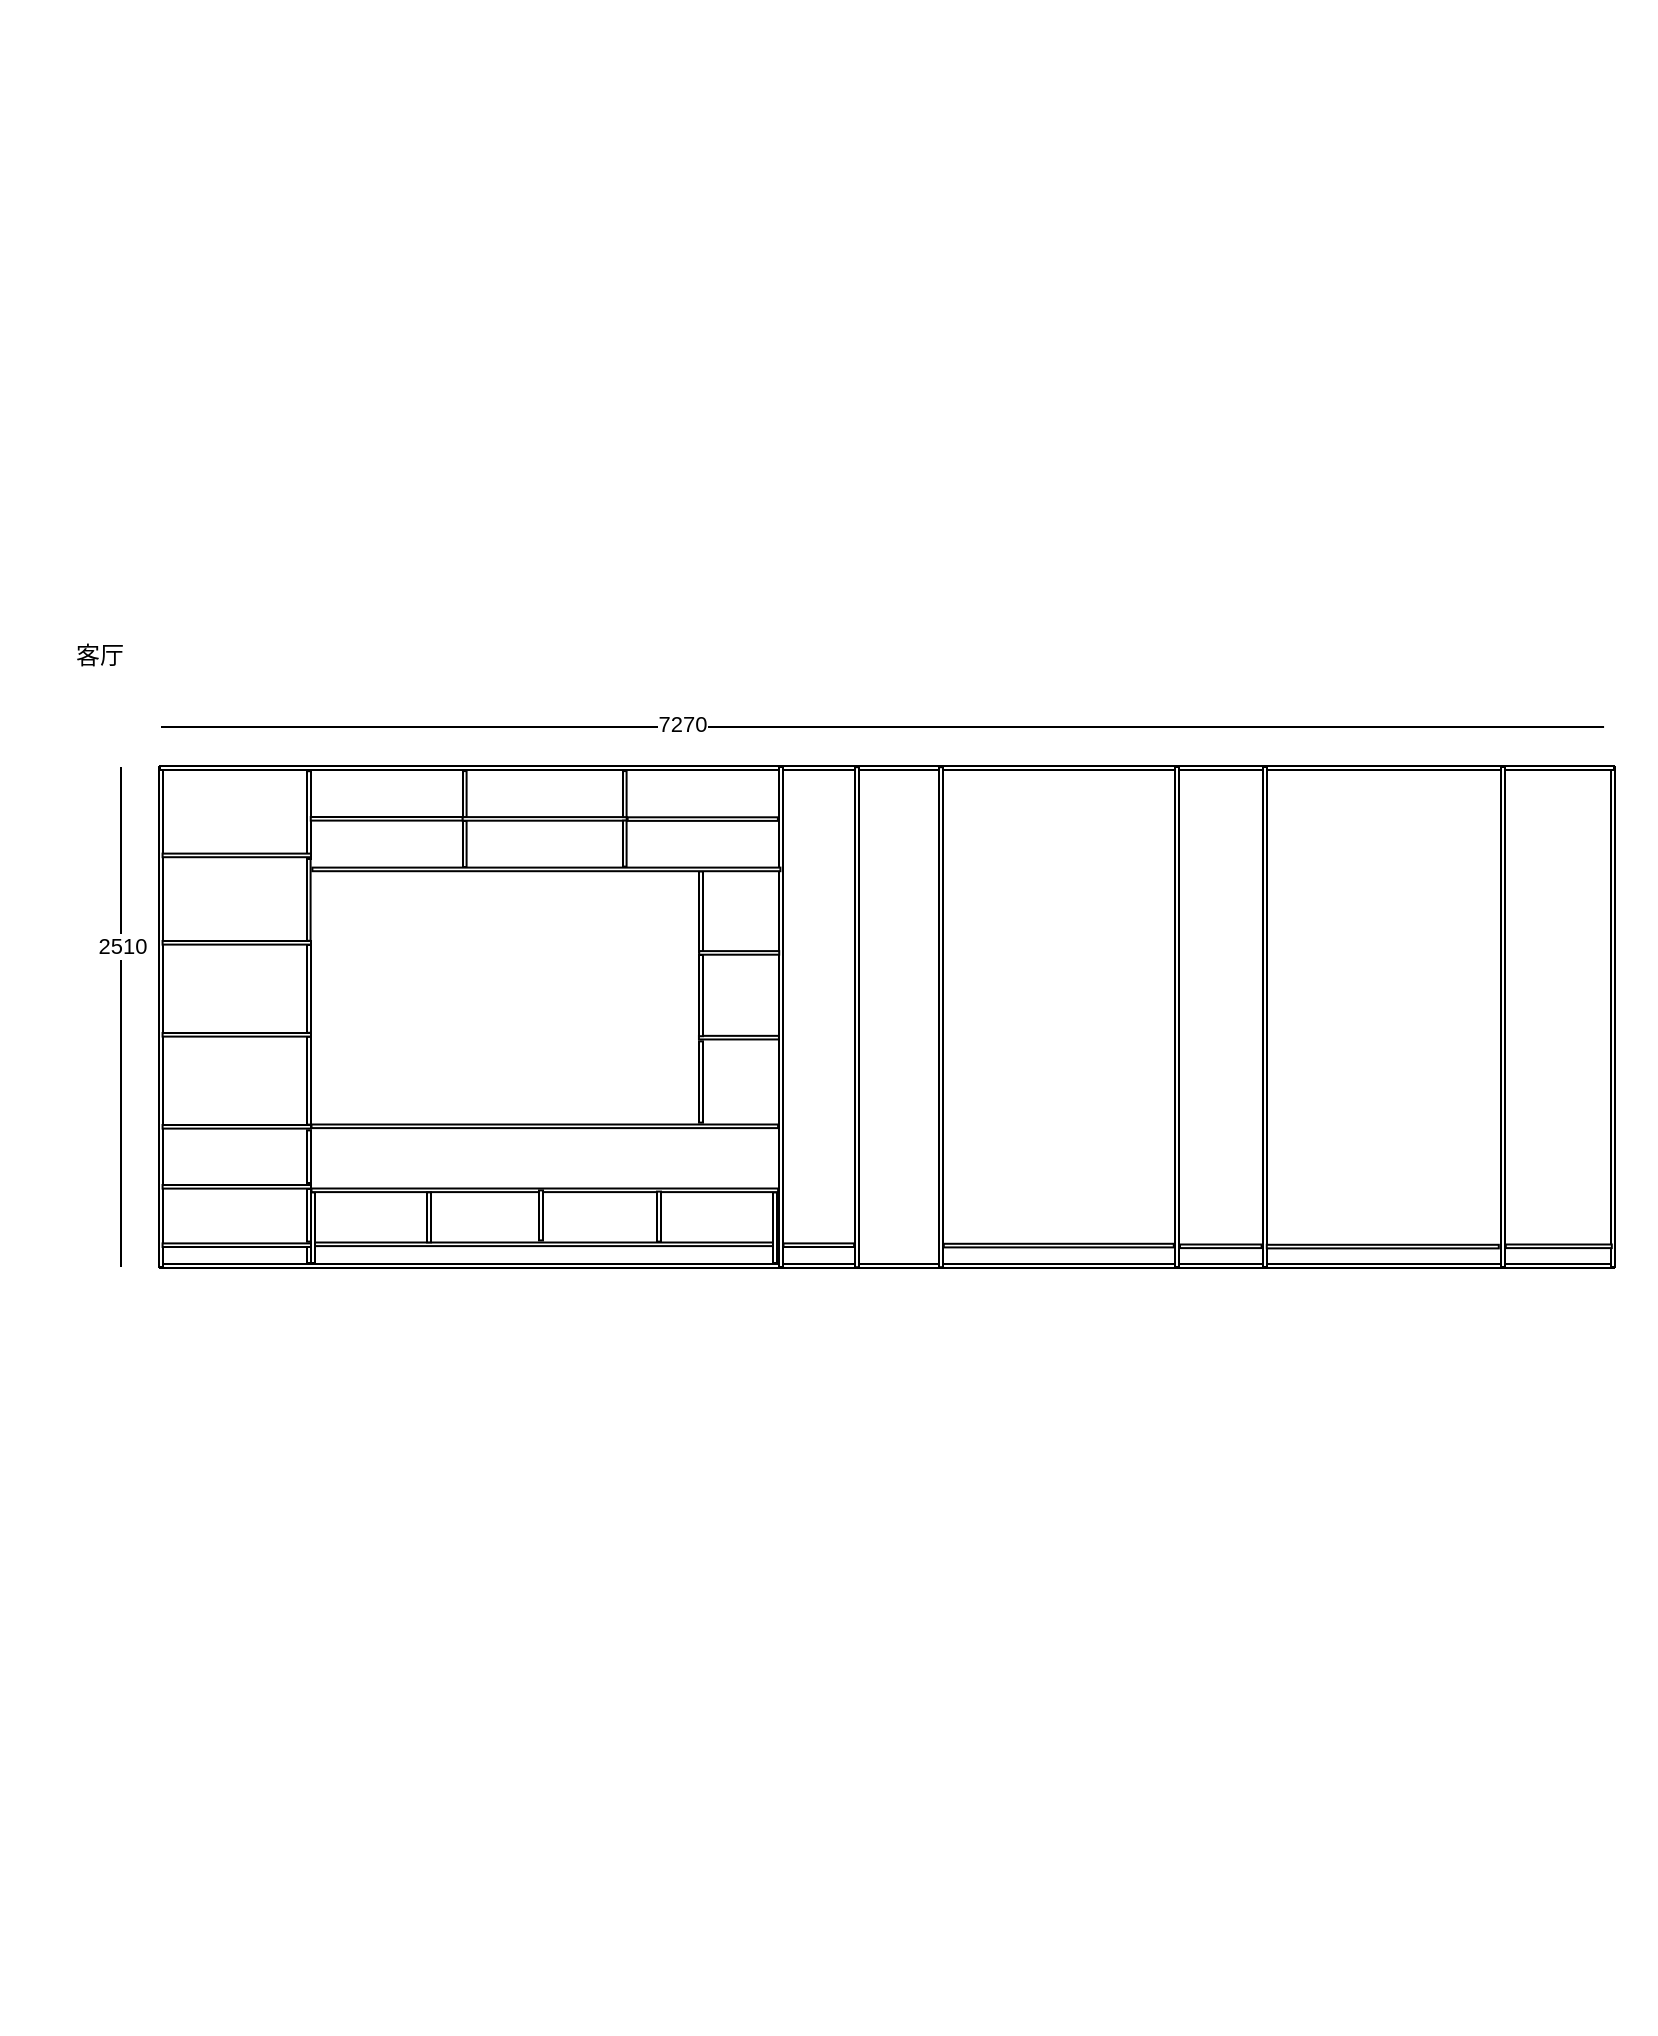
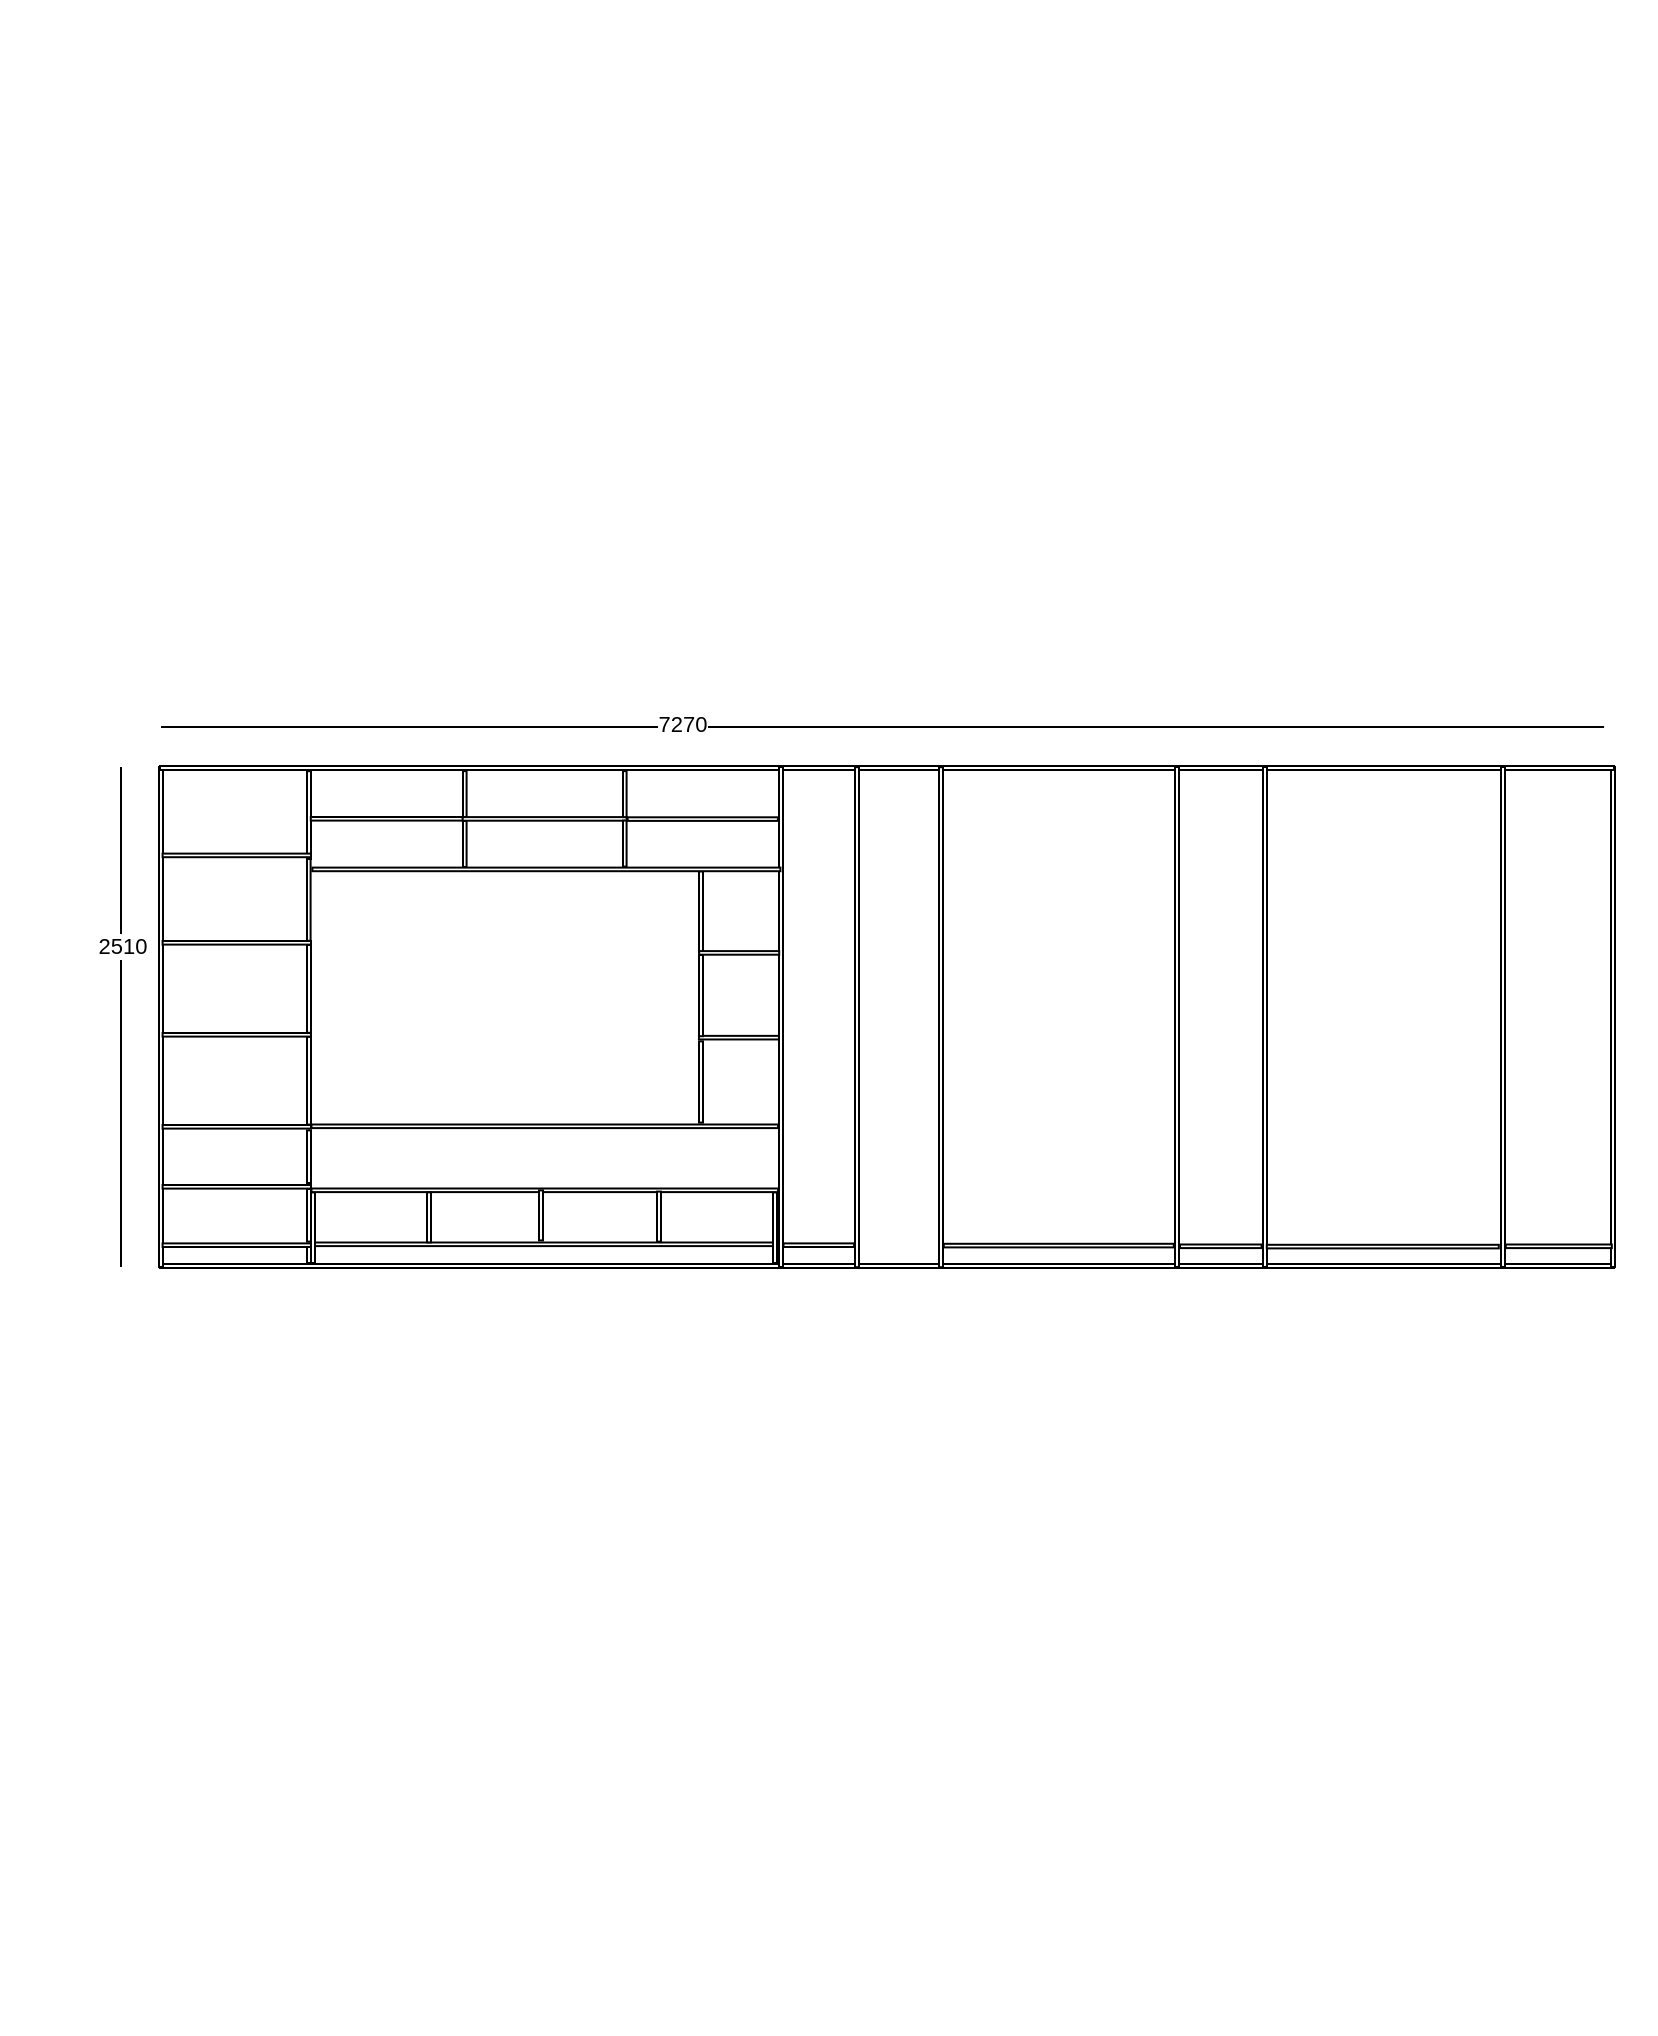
node "客厅": removed
